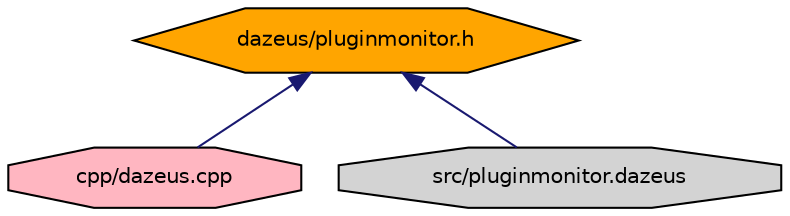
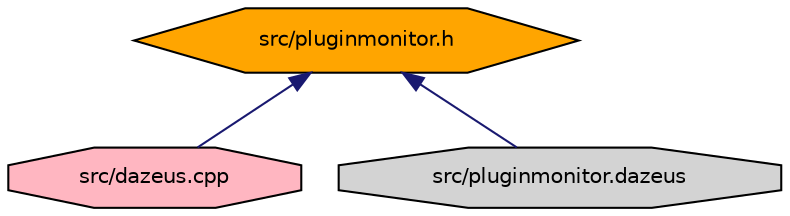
node "dazeus/pluginmonitor.h": label "dazeus/pluginmonitor.h" -> "src/pluginmonitor.h"
node "cpp/dazeus.cpp": label "cpp/dazeus.cpp" -> "src/dazeus.cpp"
